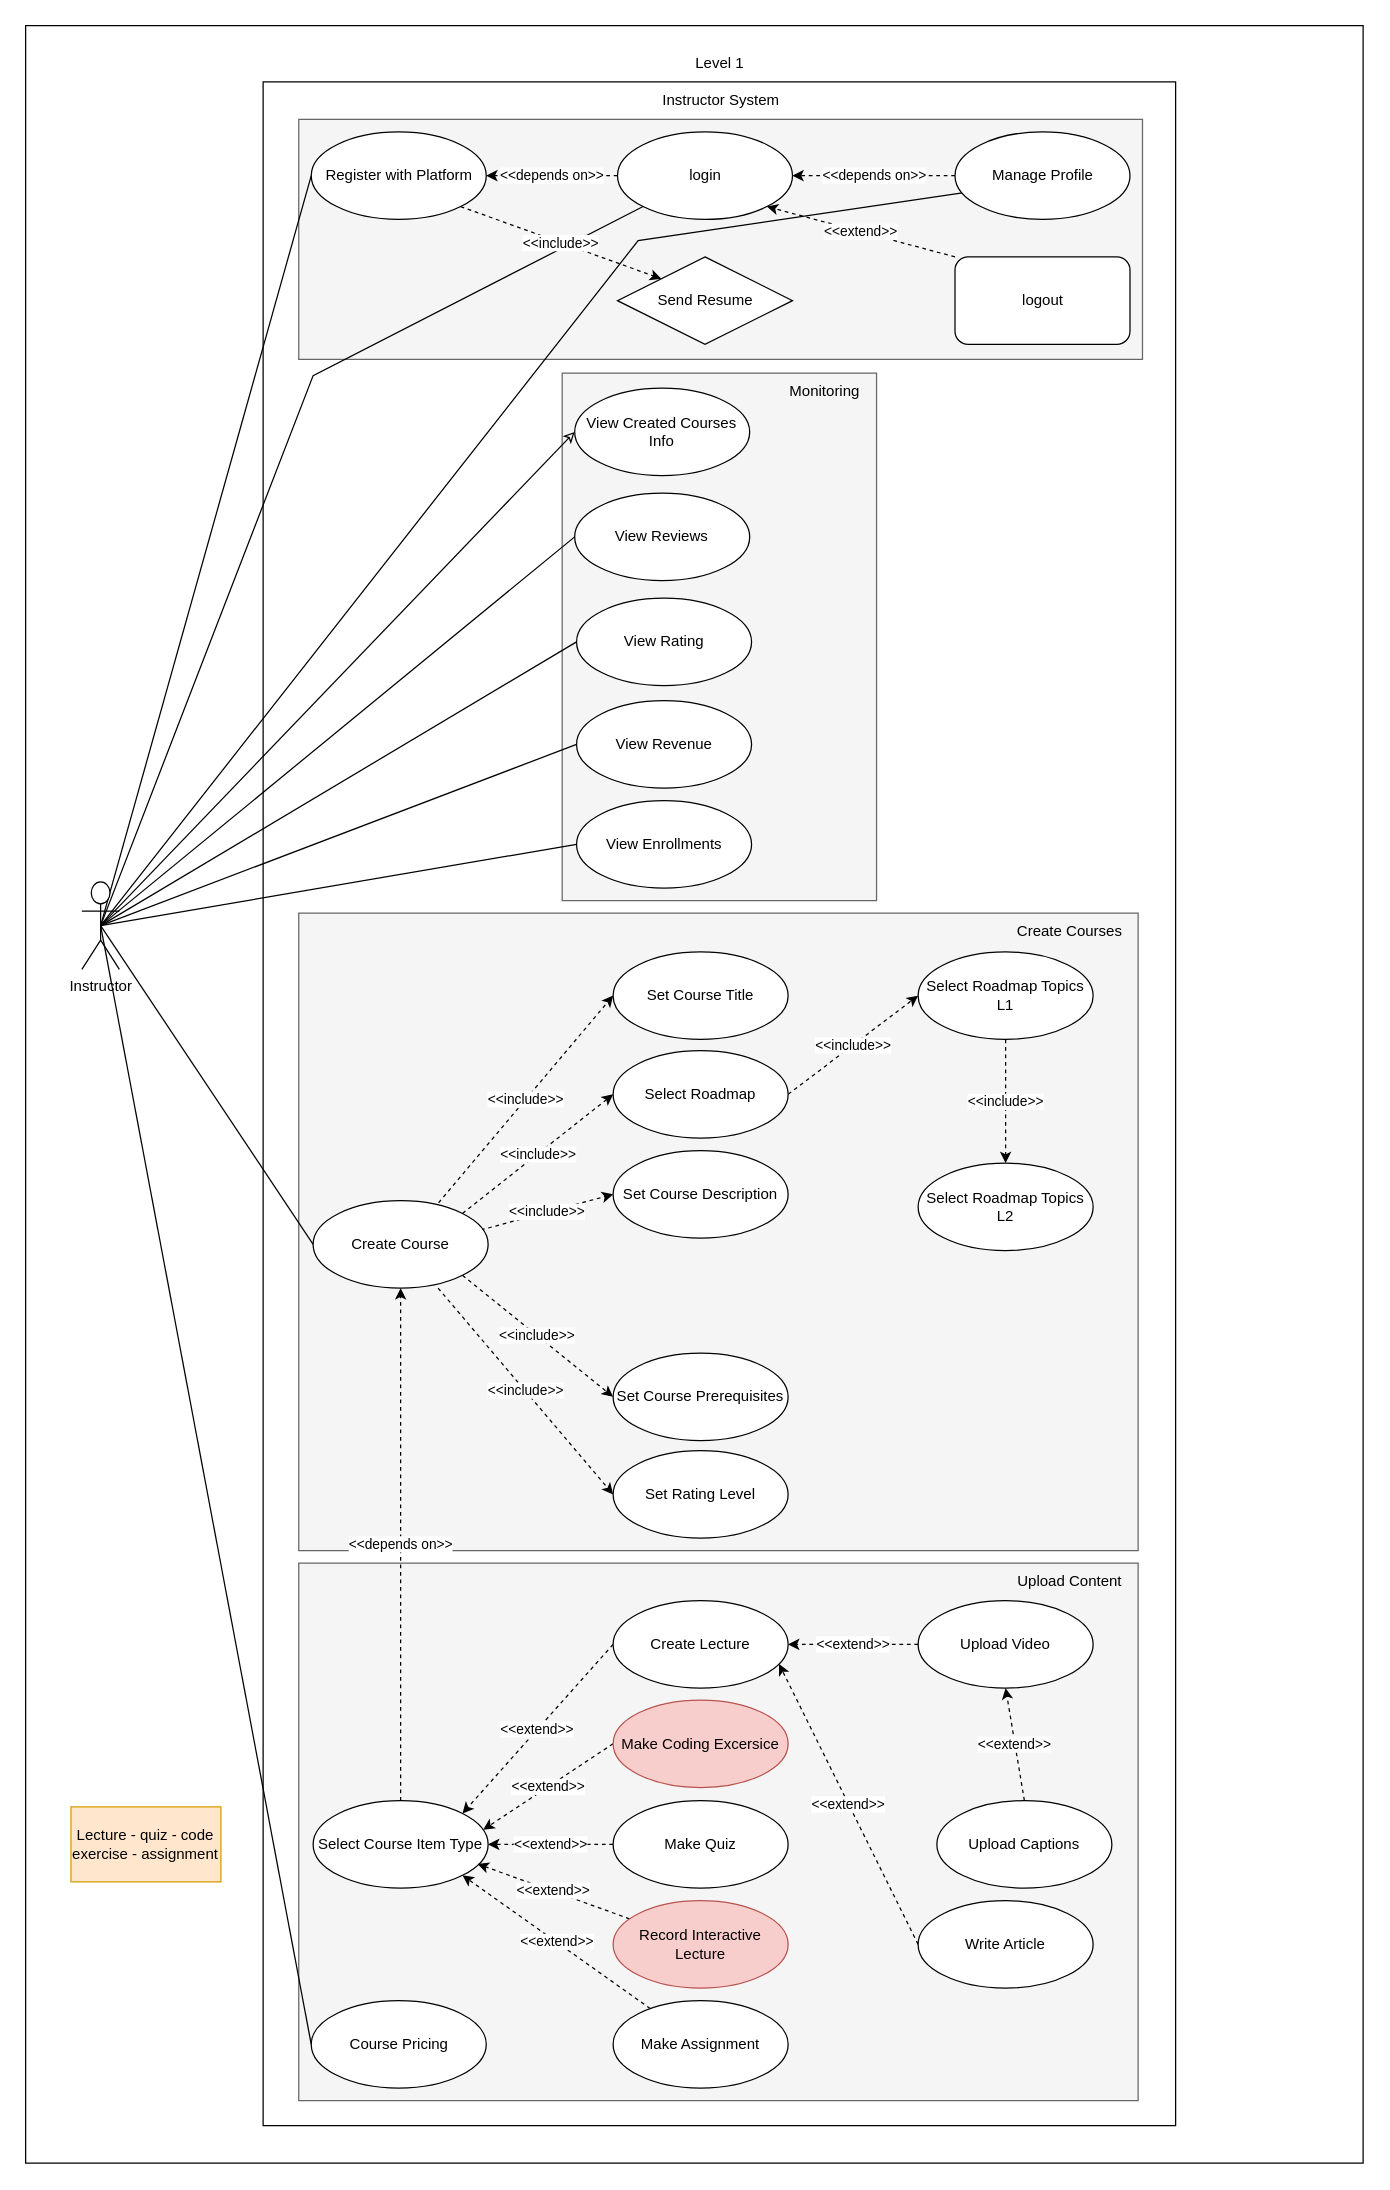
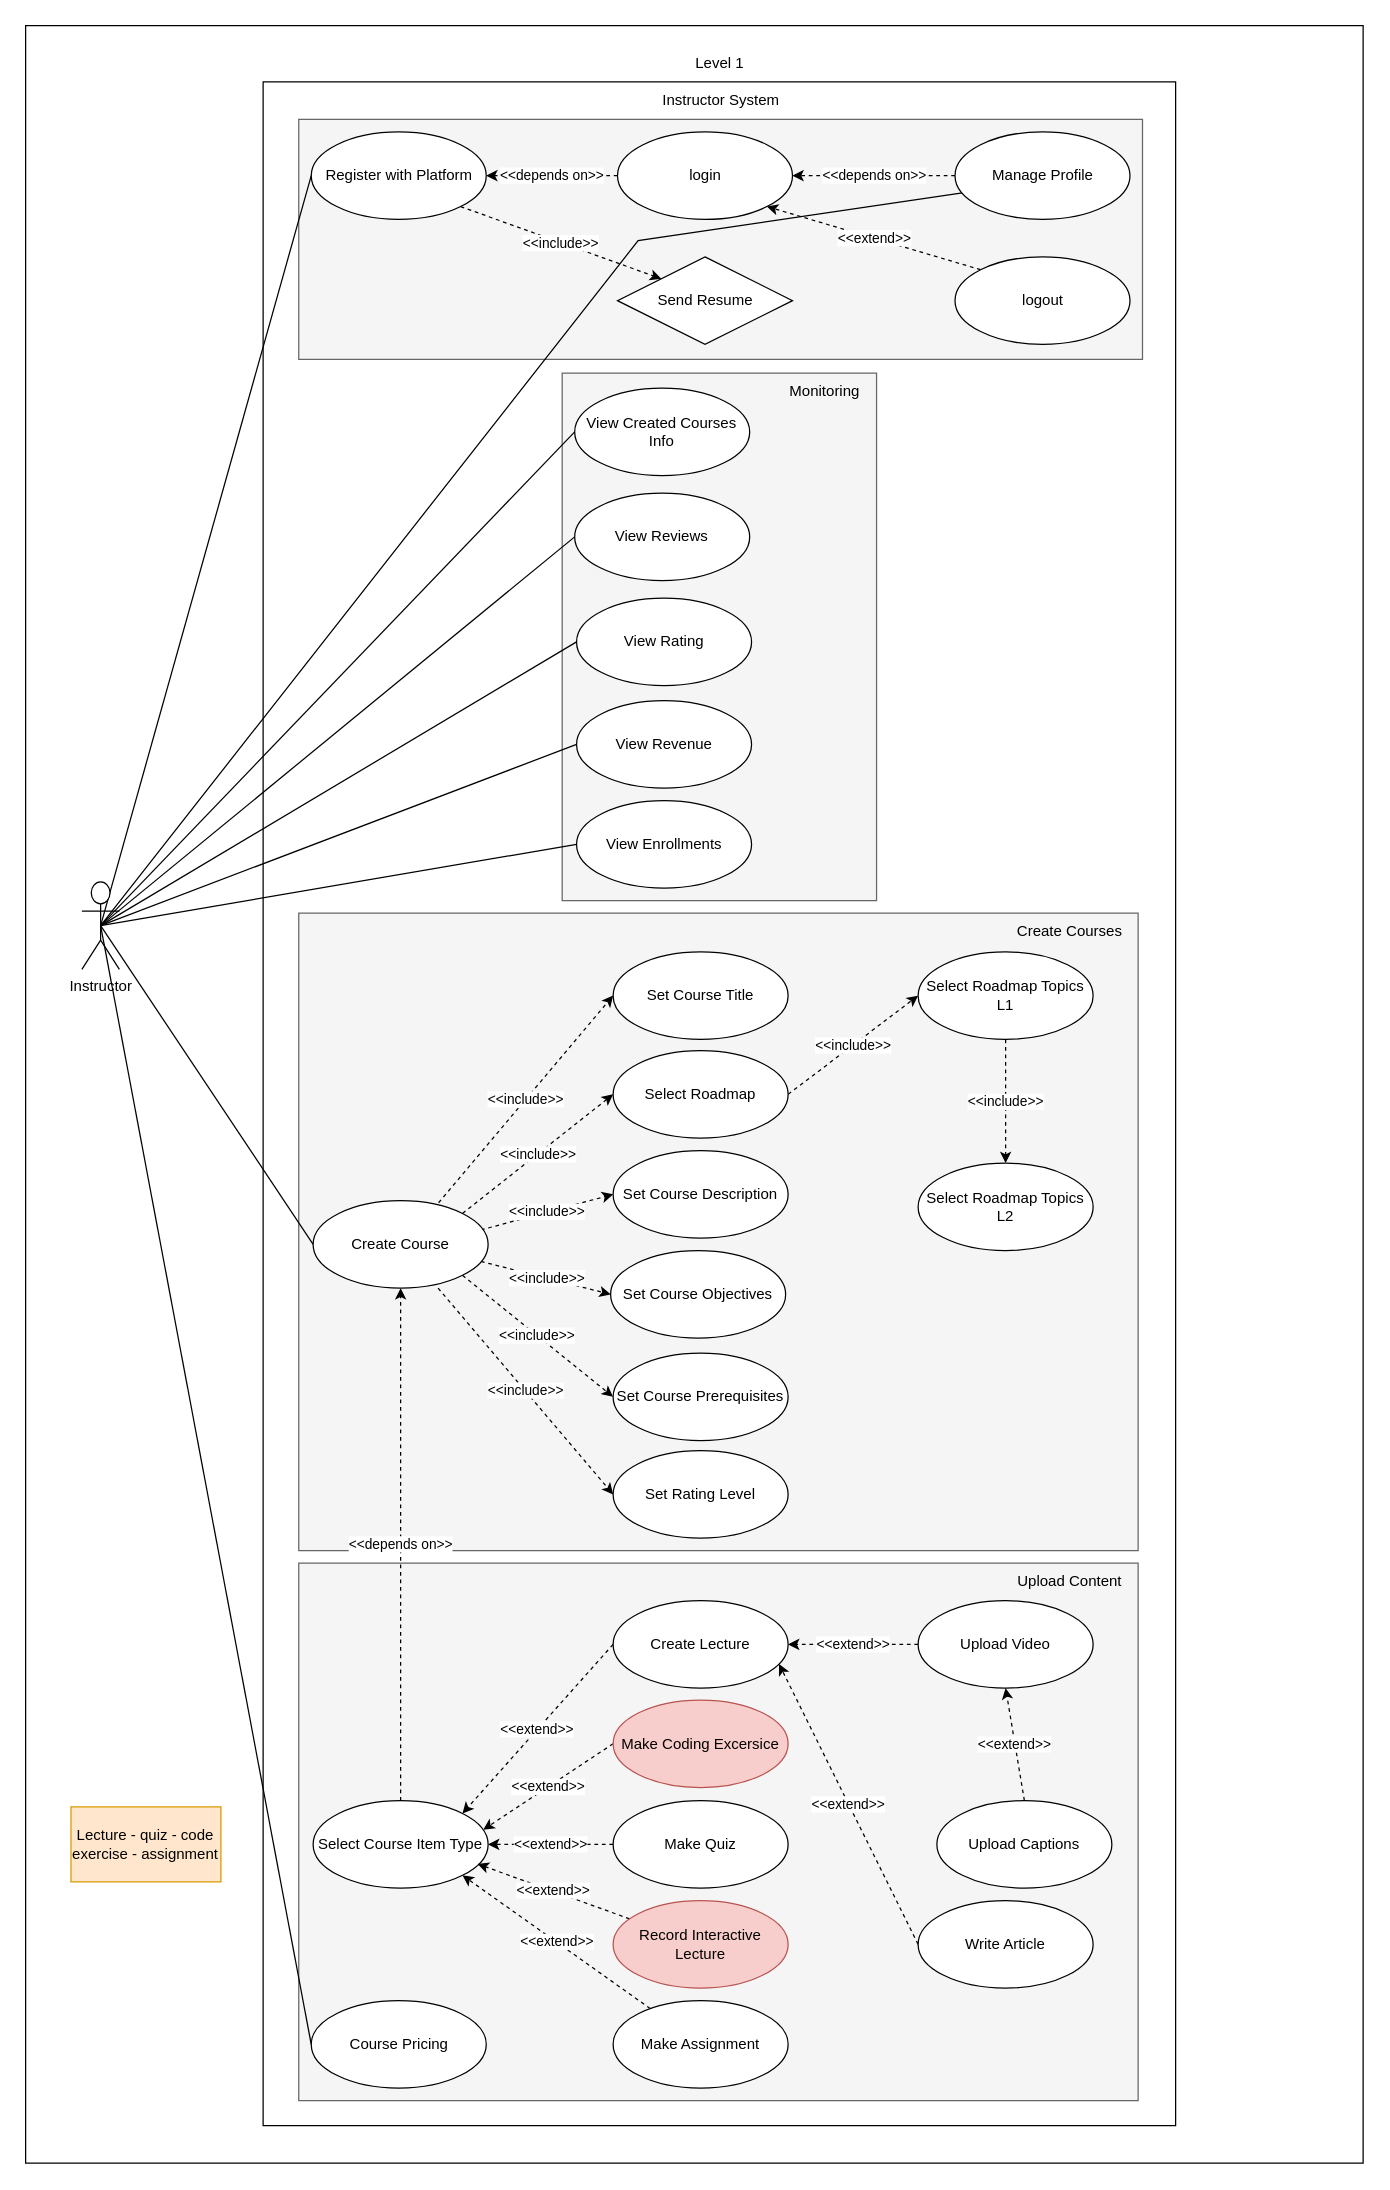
node "logout": shape rounded rectangle -> ellipse
edge "Instructor" -> "View Created Courses Info": arrowhead classic -> none
edge "login" -- "Instructor": removed
edge "Create Course" -> "Set Course Objectives": added, label "<<include>>"
node "Set Course Objectives": added
